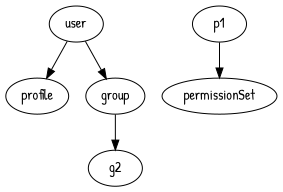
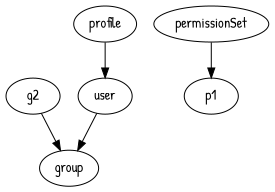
edge "user" -> "profile": reversed
edge "p1" -> "permissionSet": reversed
edge "group" -> "g2": reversed
